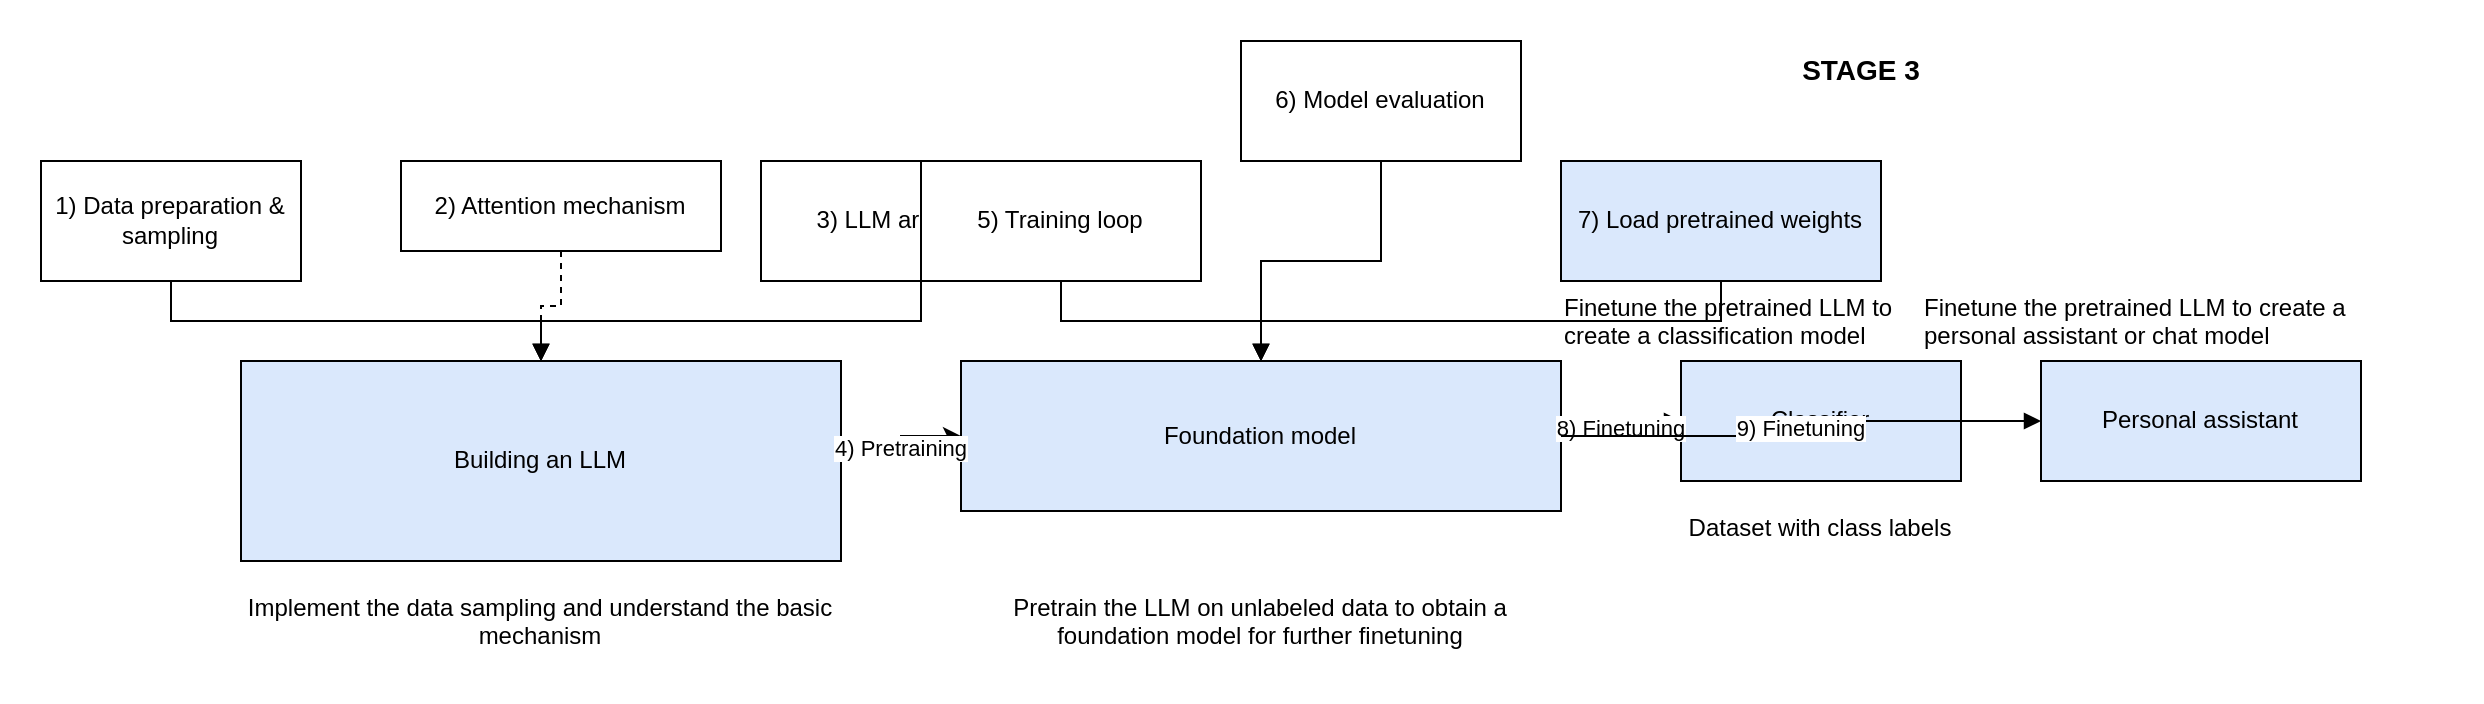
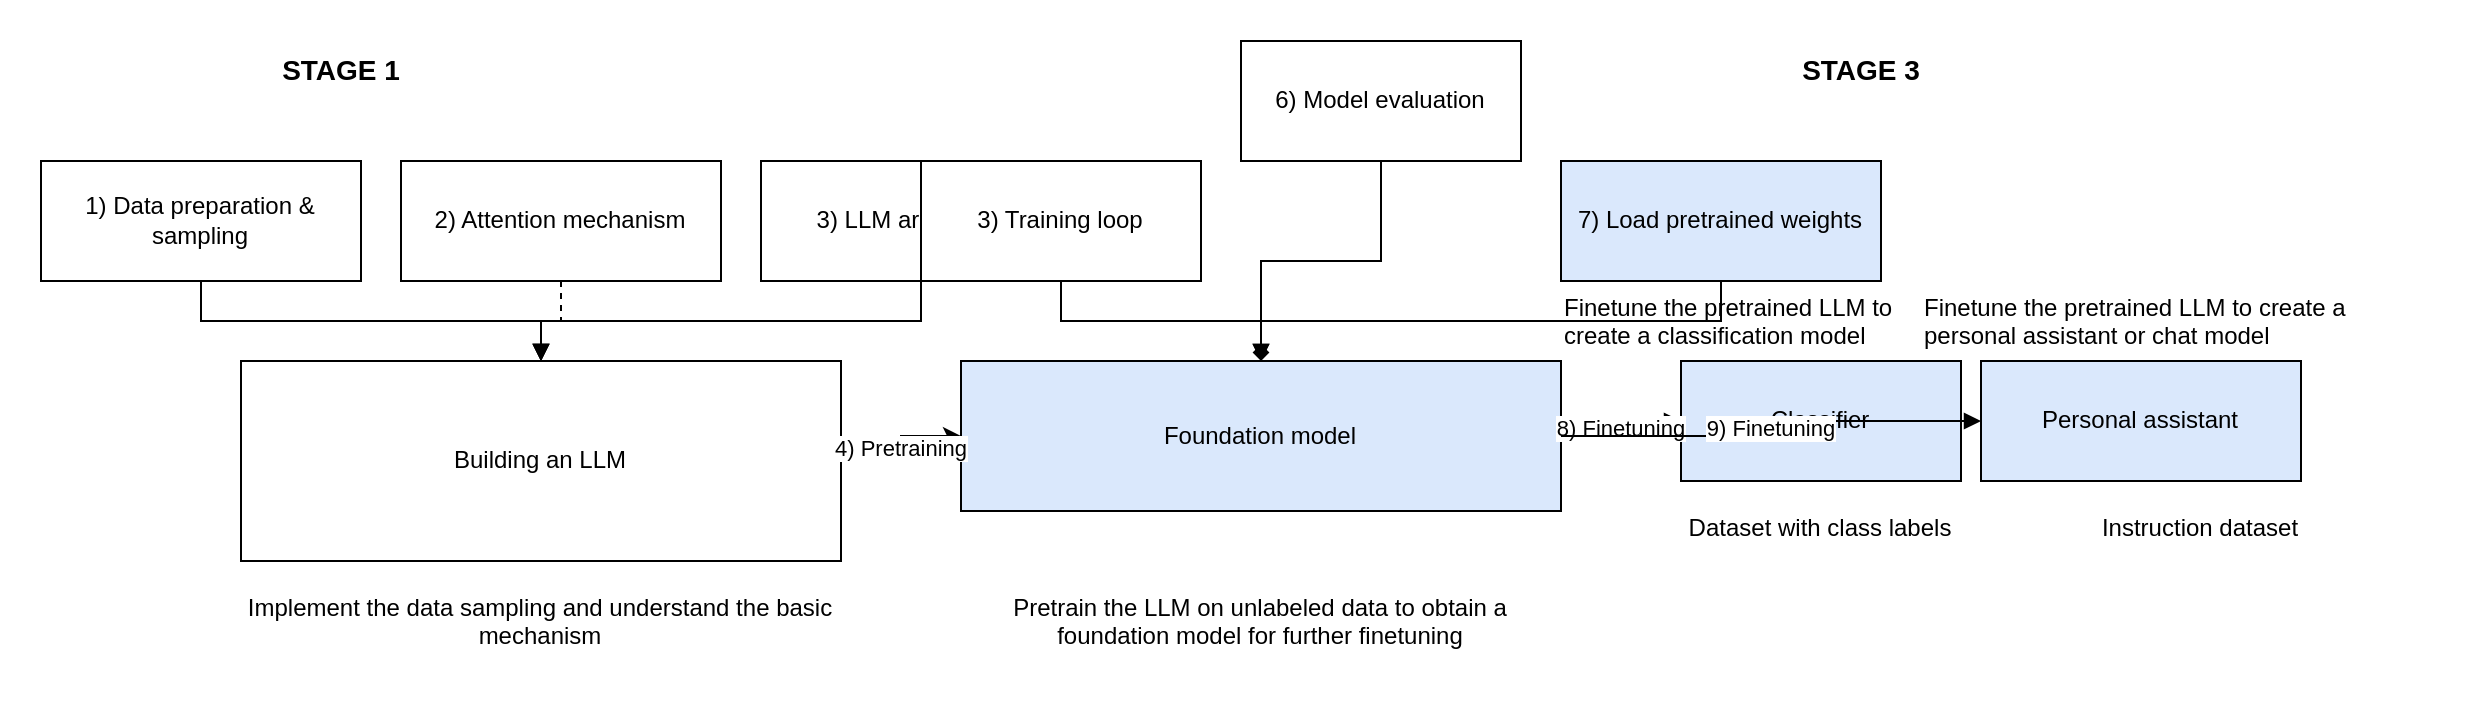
node "STAGE 1": added
node "2) Attention mechanism": size 320x90 -> 320x120
node "1) Data preparation & sampling": size 260x120 -> 320x120
node "5) Training loop": label "5) Training loop" -> "3) Training loop"
edge "6) Model evaluation" -> "Foundation model": arrowhead block -> diamond
node "Personal assistant": moved (2201, 421) -> (2141, 421)
node "Building an LLM": fillcolor #dae8fc -> #ffffff
node "Instruction dataset": added
